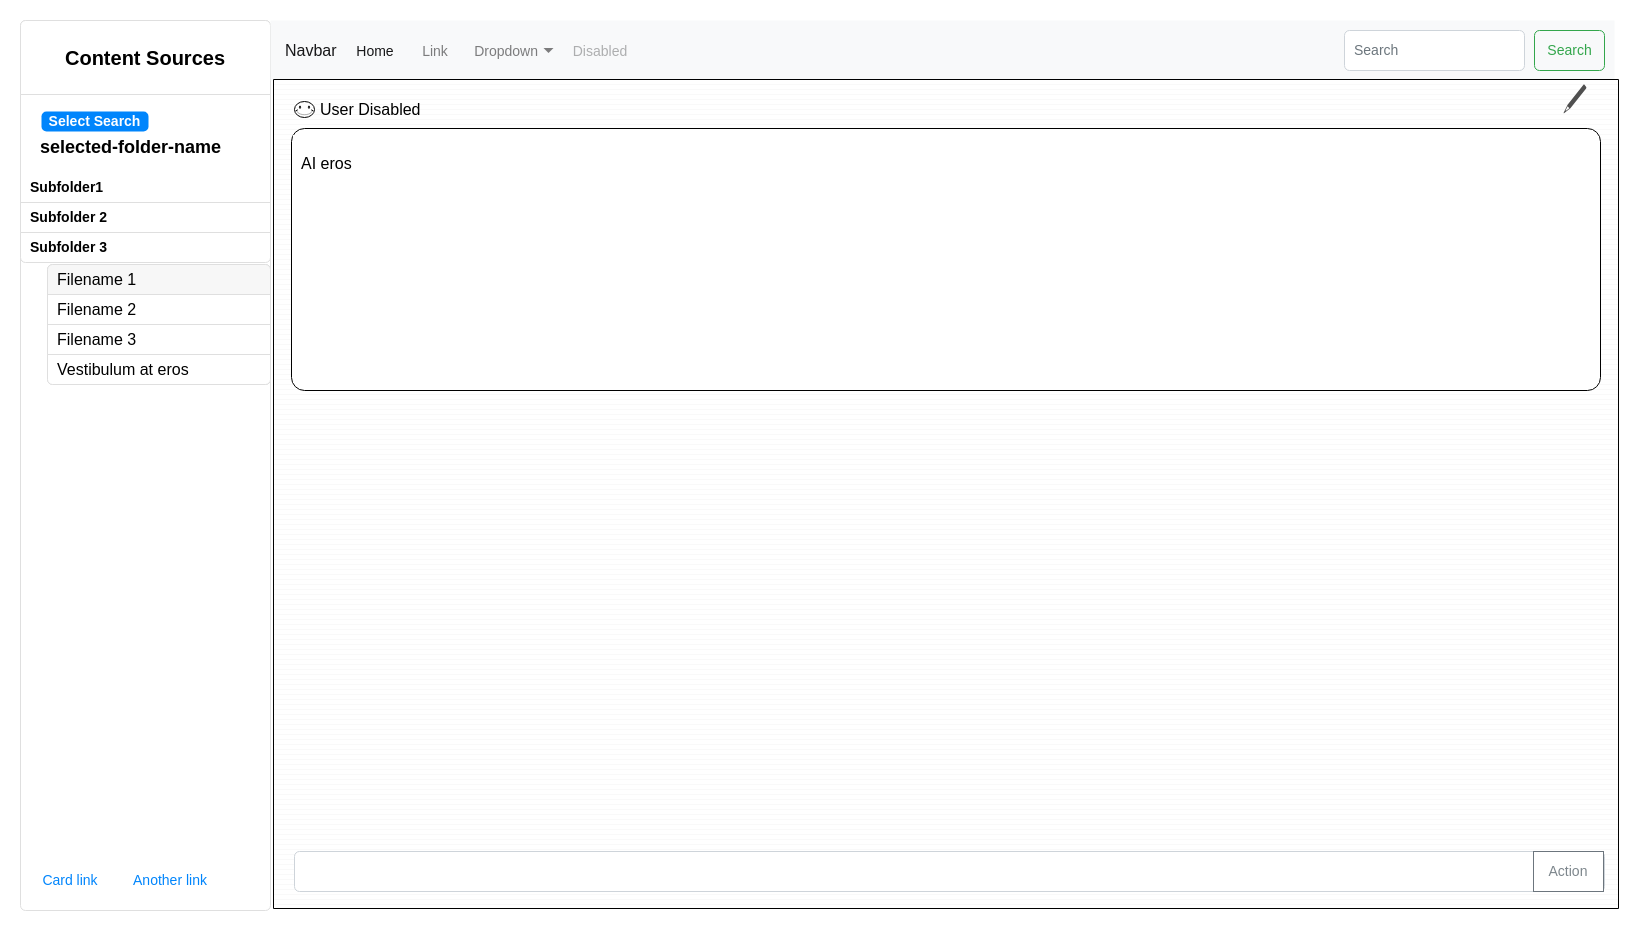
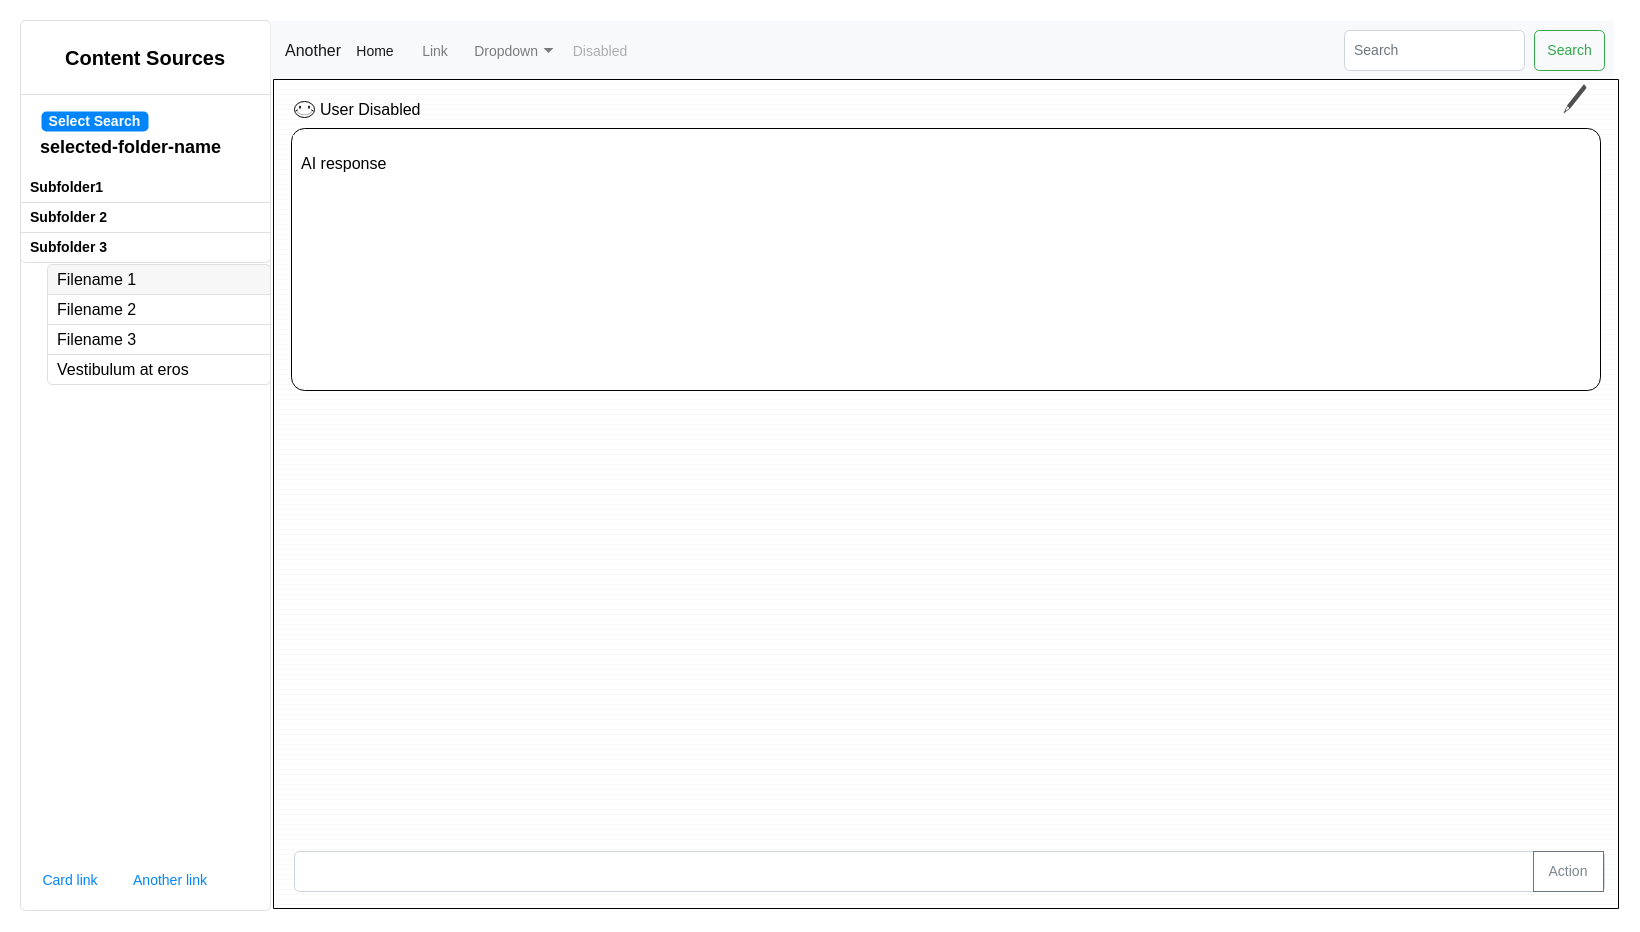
node "Navbar": label "Navbar" -> "Another"
node "AI eros": label "AI eros" -> "AI response"
